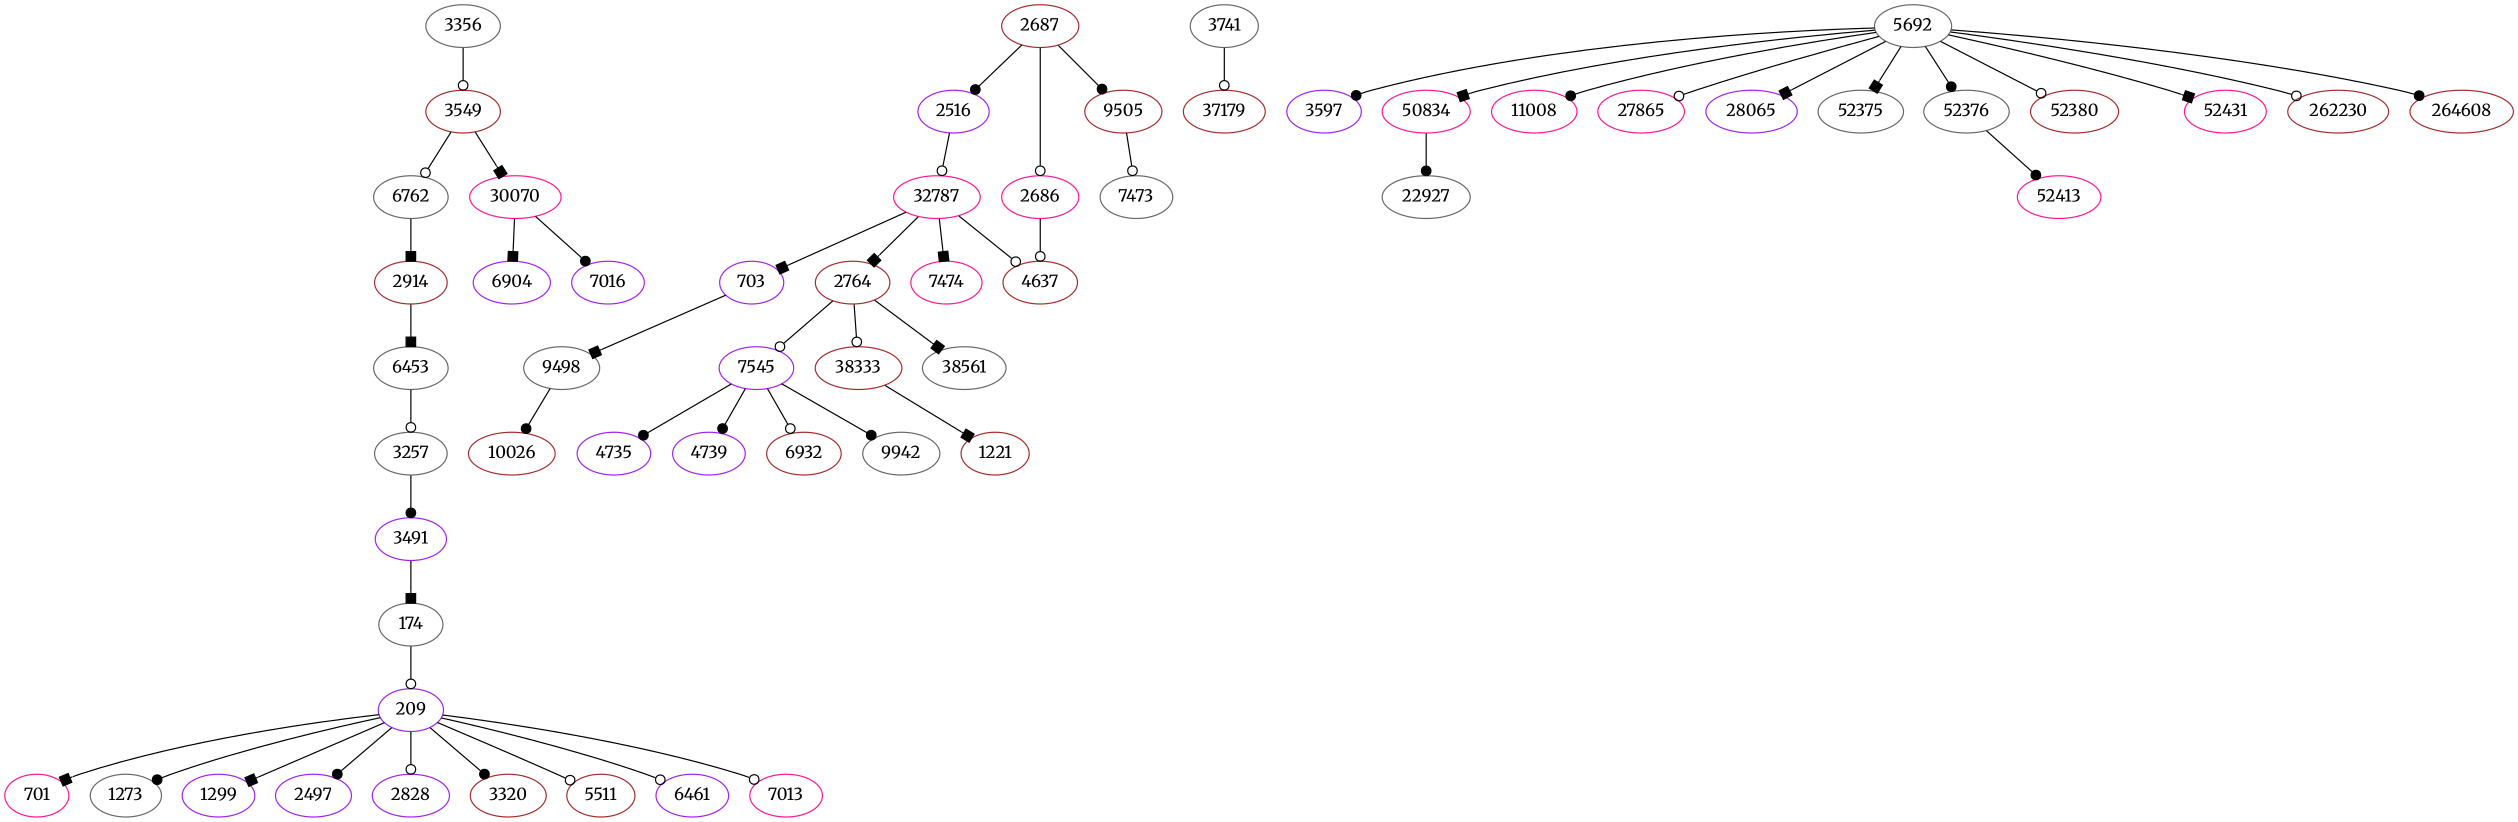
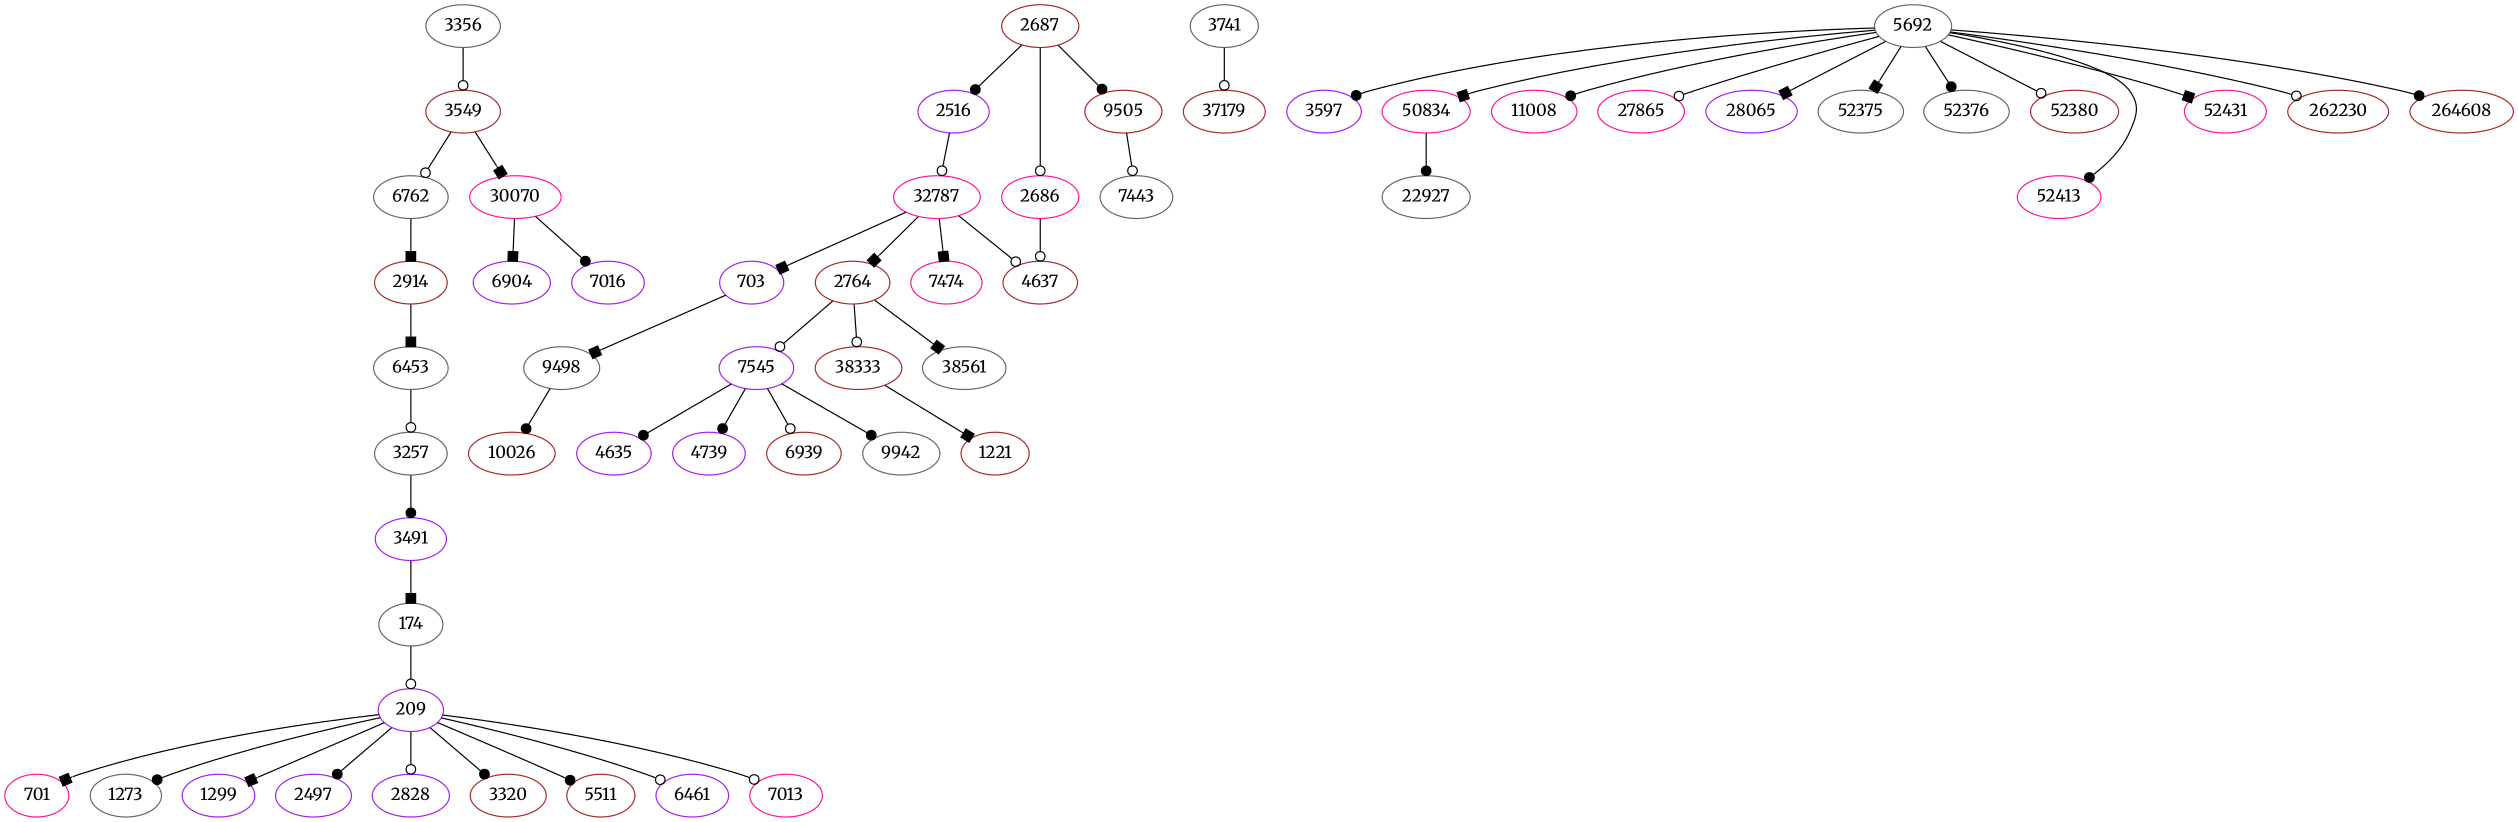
edge "52376" -> "52413": now "5692" -> "52413"
node "7473": label "7473" -> "7443"
node "4735": label "4735" -> "4635"
node "6932": label "6932" -> "6939"
edge "209" -> "5511": arrowhead odot -> dot
